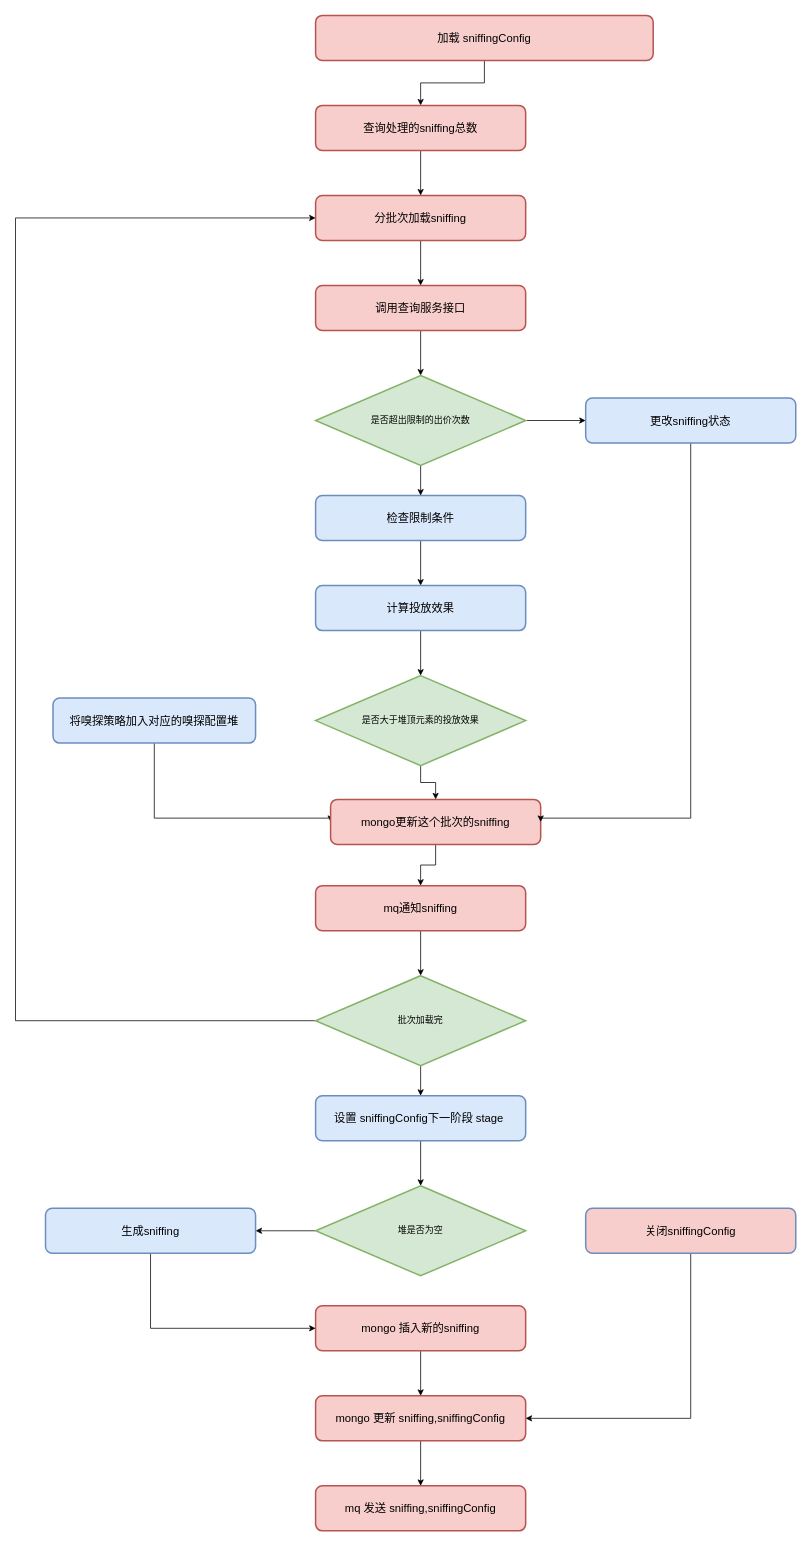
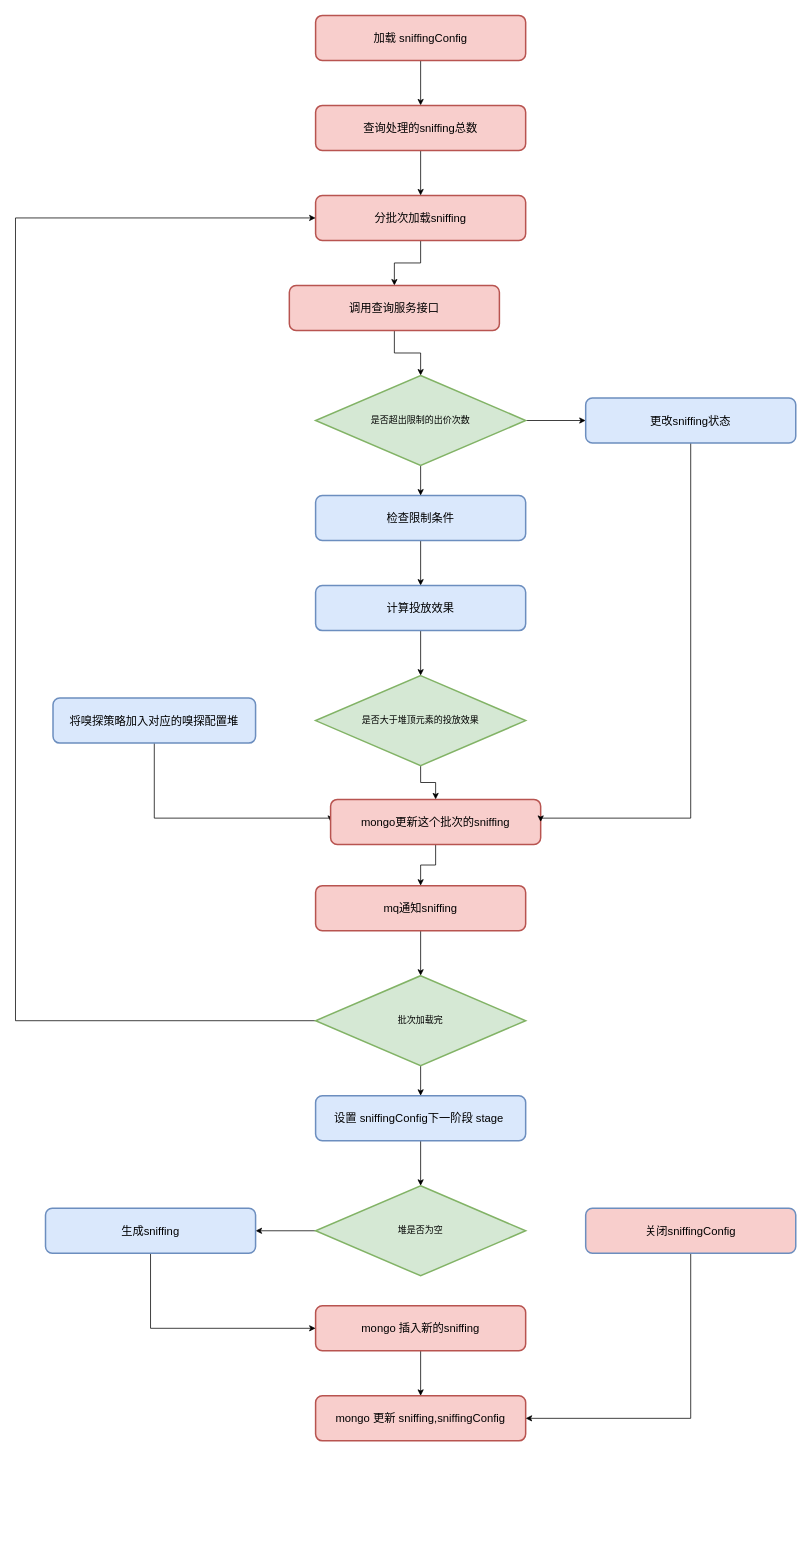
node "加载 sniffingConfig": size 338x45 -> 210x45
node "调用查询服务接口": moved (420, 308) -> (394, 308)
edge "mongo 更新 sniffing,sniffingConfig" -> "mq 发送 sniffing,sniffingConfig": removed
node "mq 发送 sniffing,sniffingConfig": removed
